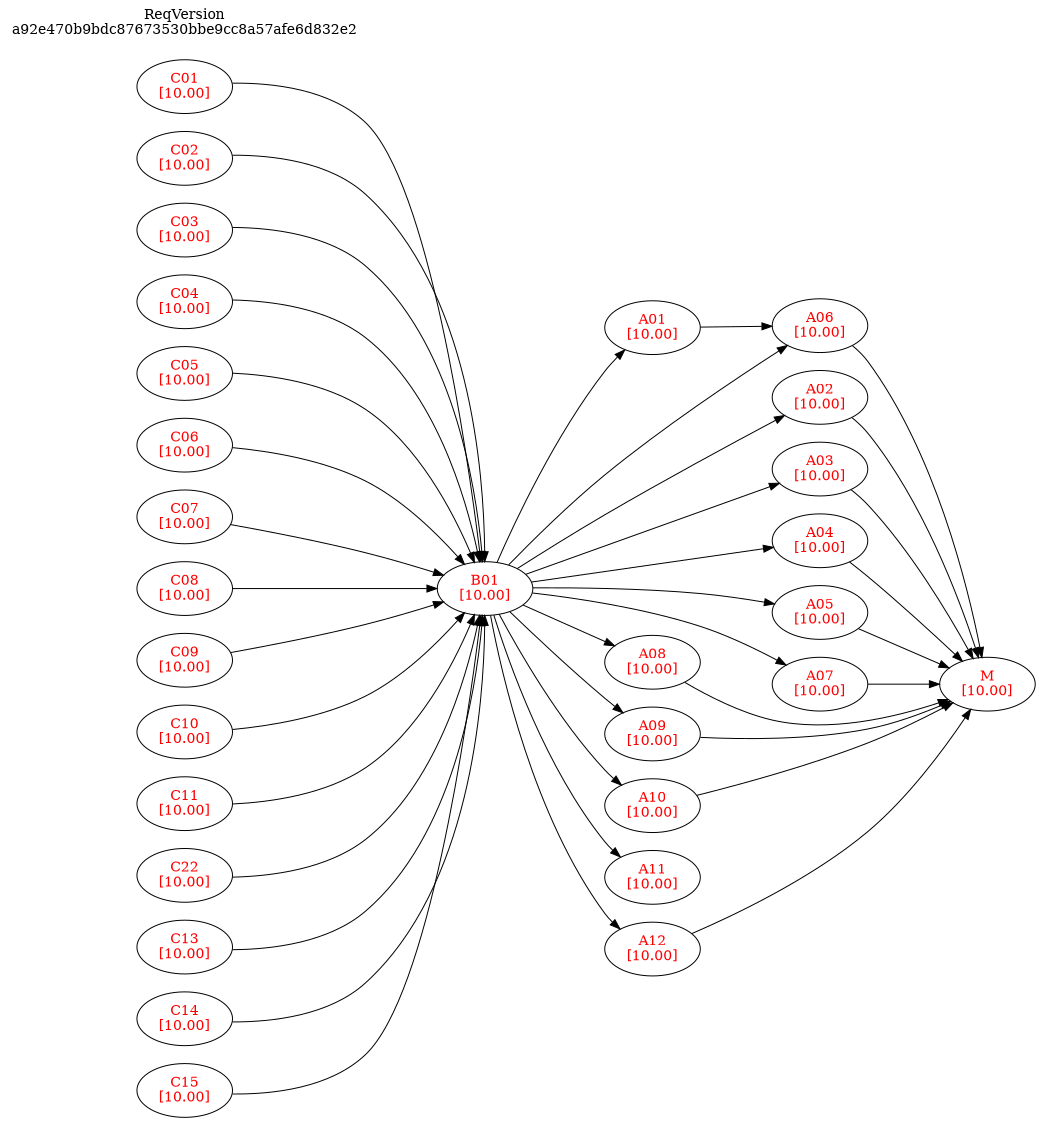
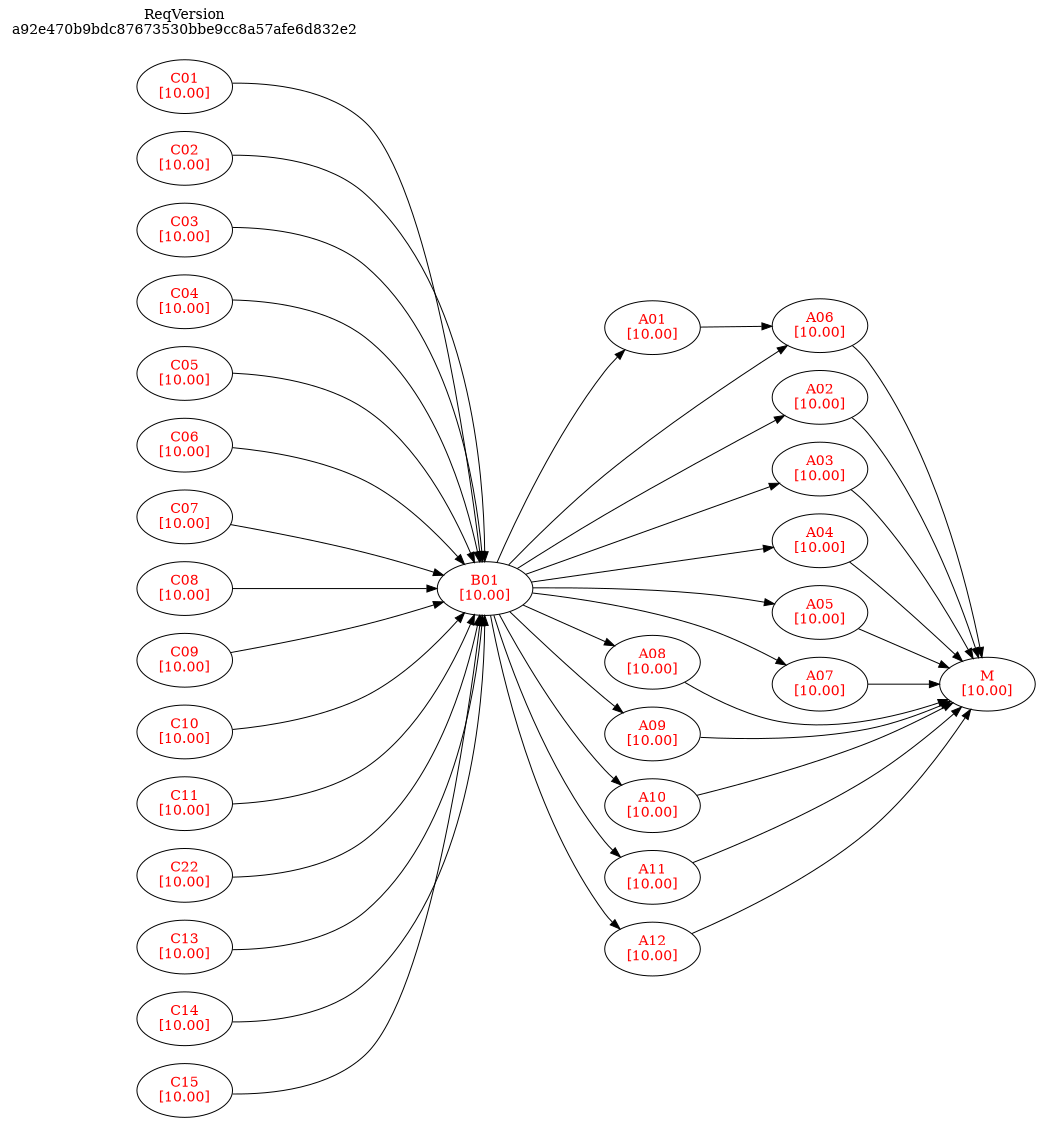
edge "A11 [10.00]" -> "M [10.00]": added
